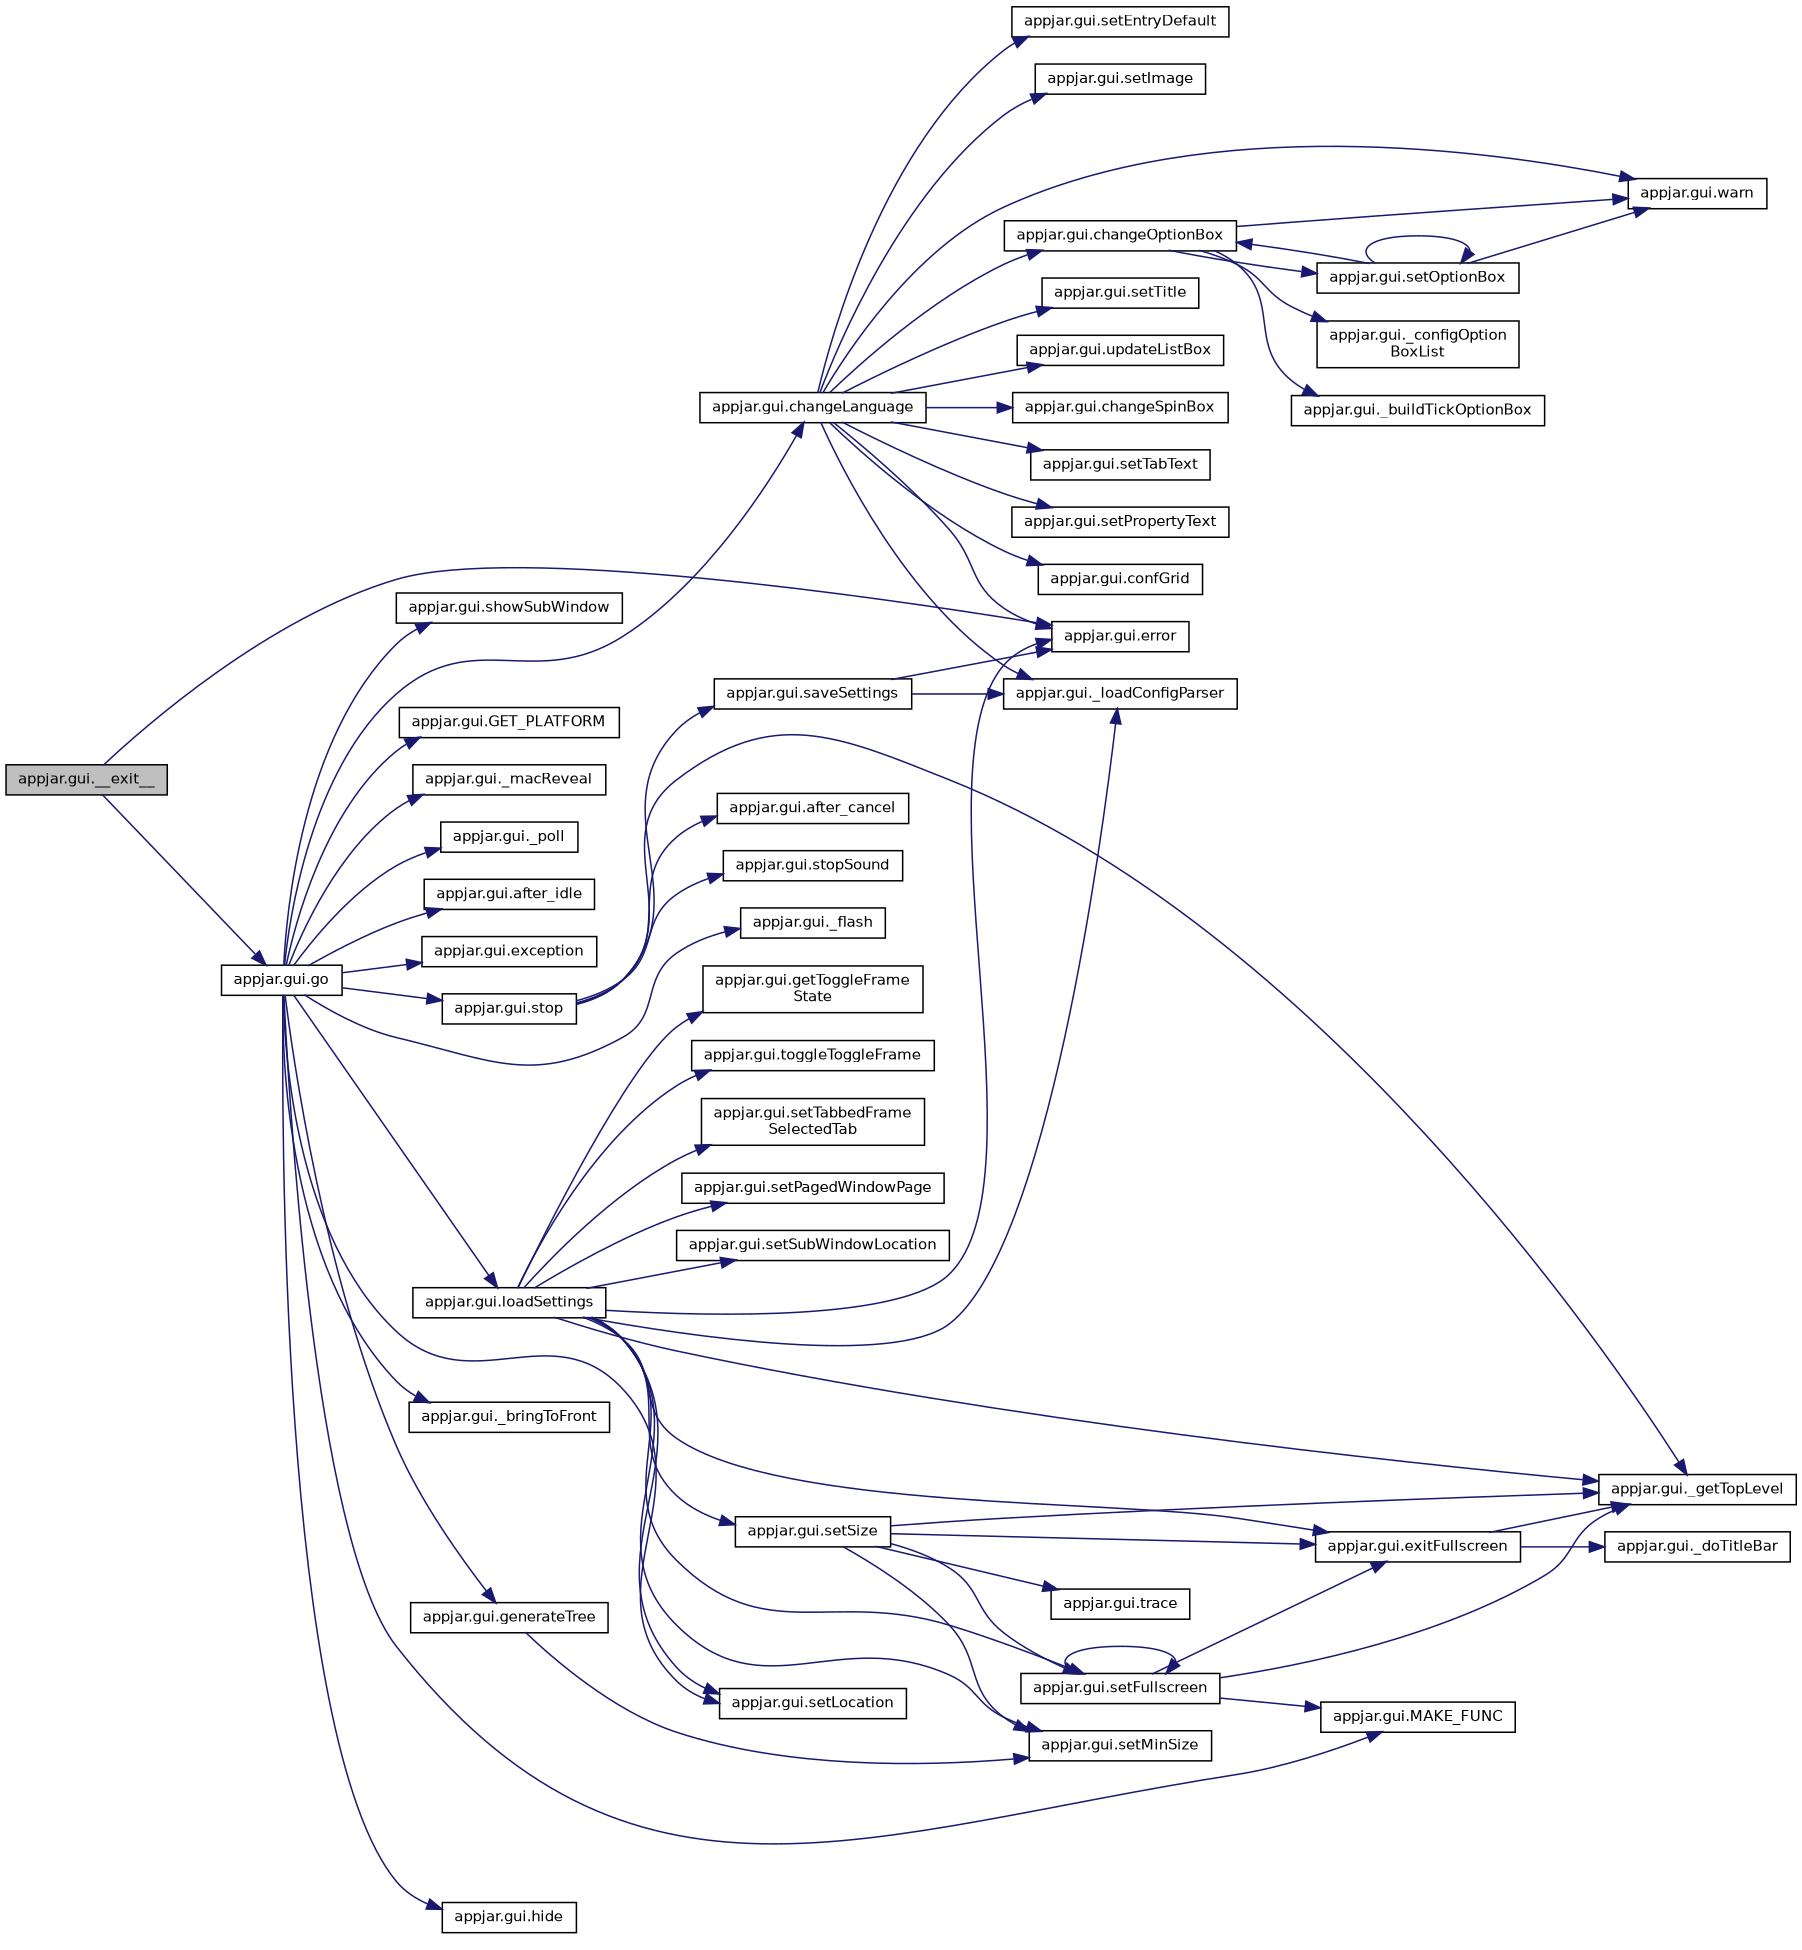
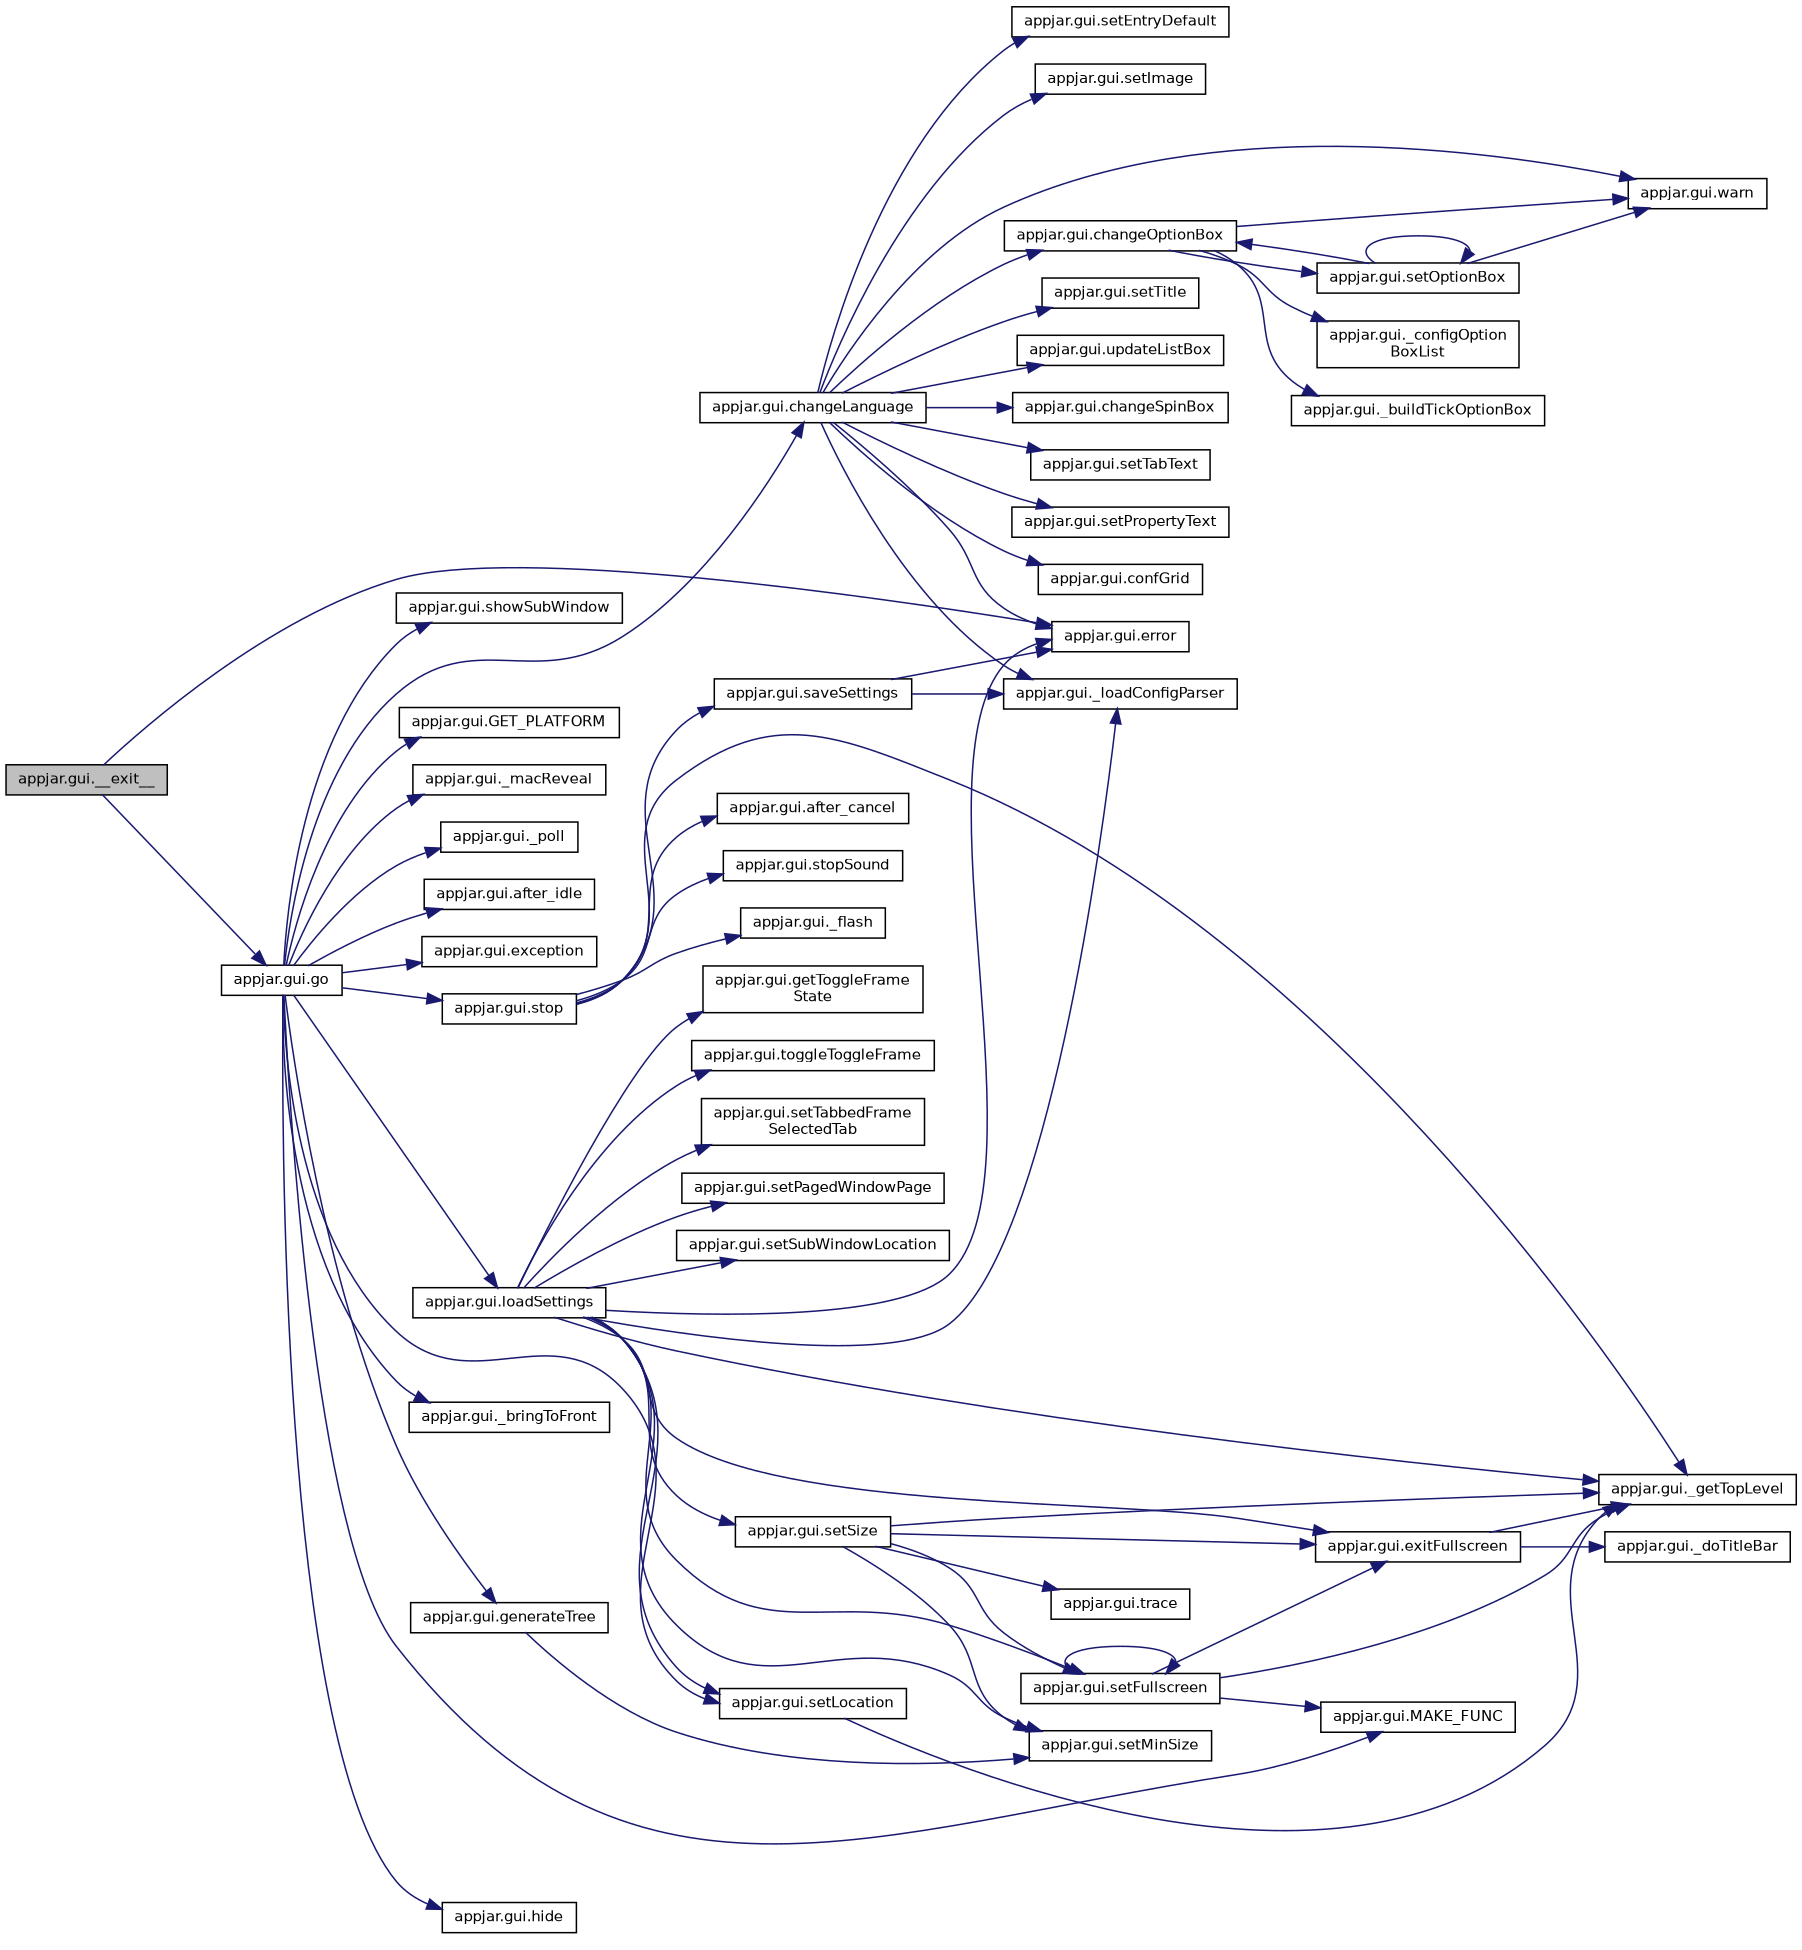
edge "appjar.gui.go" -> "appjar.gui._flash": now "appjar.gui.stop" -> "appjar.gui._flash"
edge "appjar.gui.setLocation" -> "appjar.gui._getTopLevel": added
